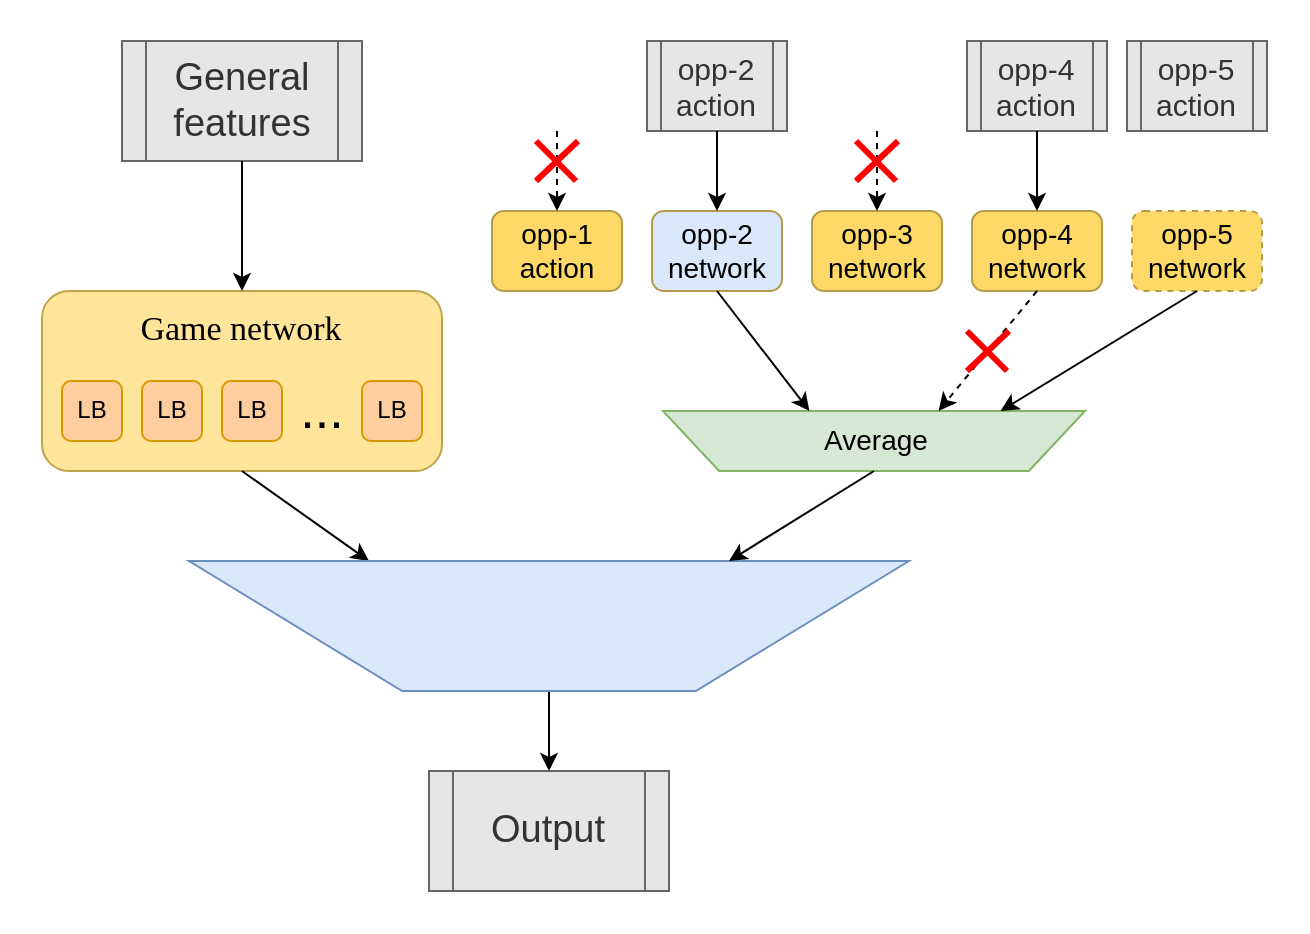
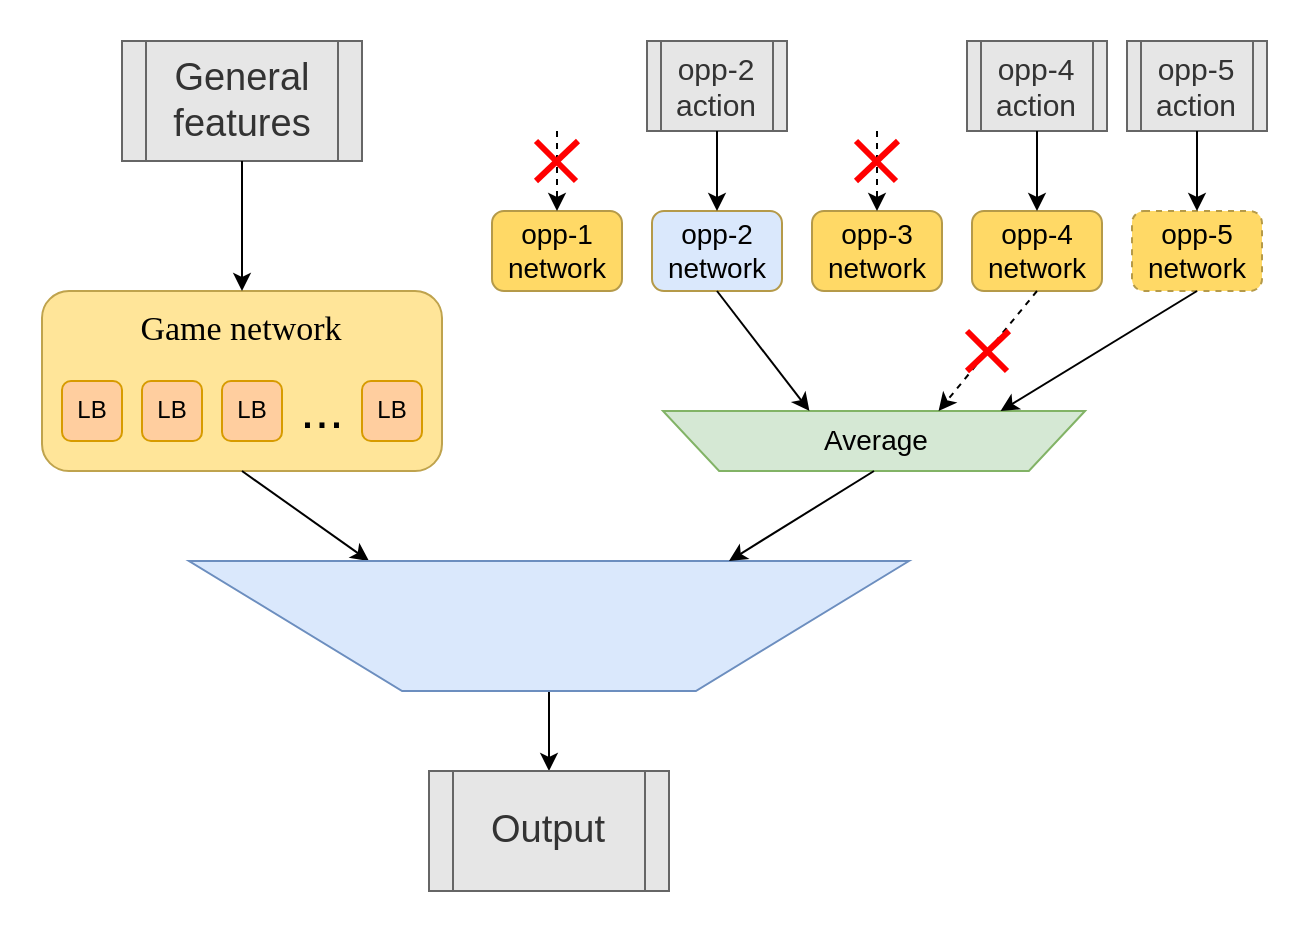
edge "opp-5 action" -> "opp-5 network": added
node "opp-1 action": label "opp-1 action" -> "opp-1 network"
